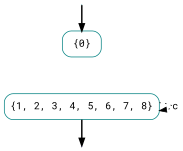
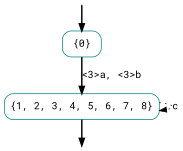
edge "{0}" -> "{1, 2, 3, 4, 5, 6, 7, 8}": added, label "<3>a, <3>b"
